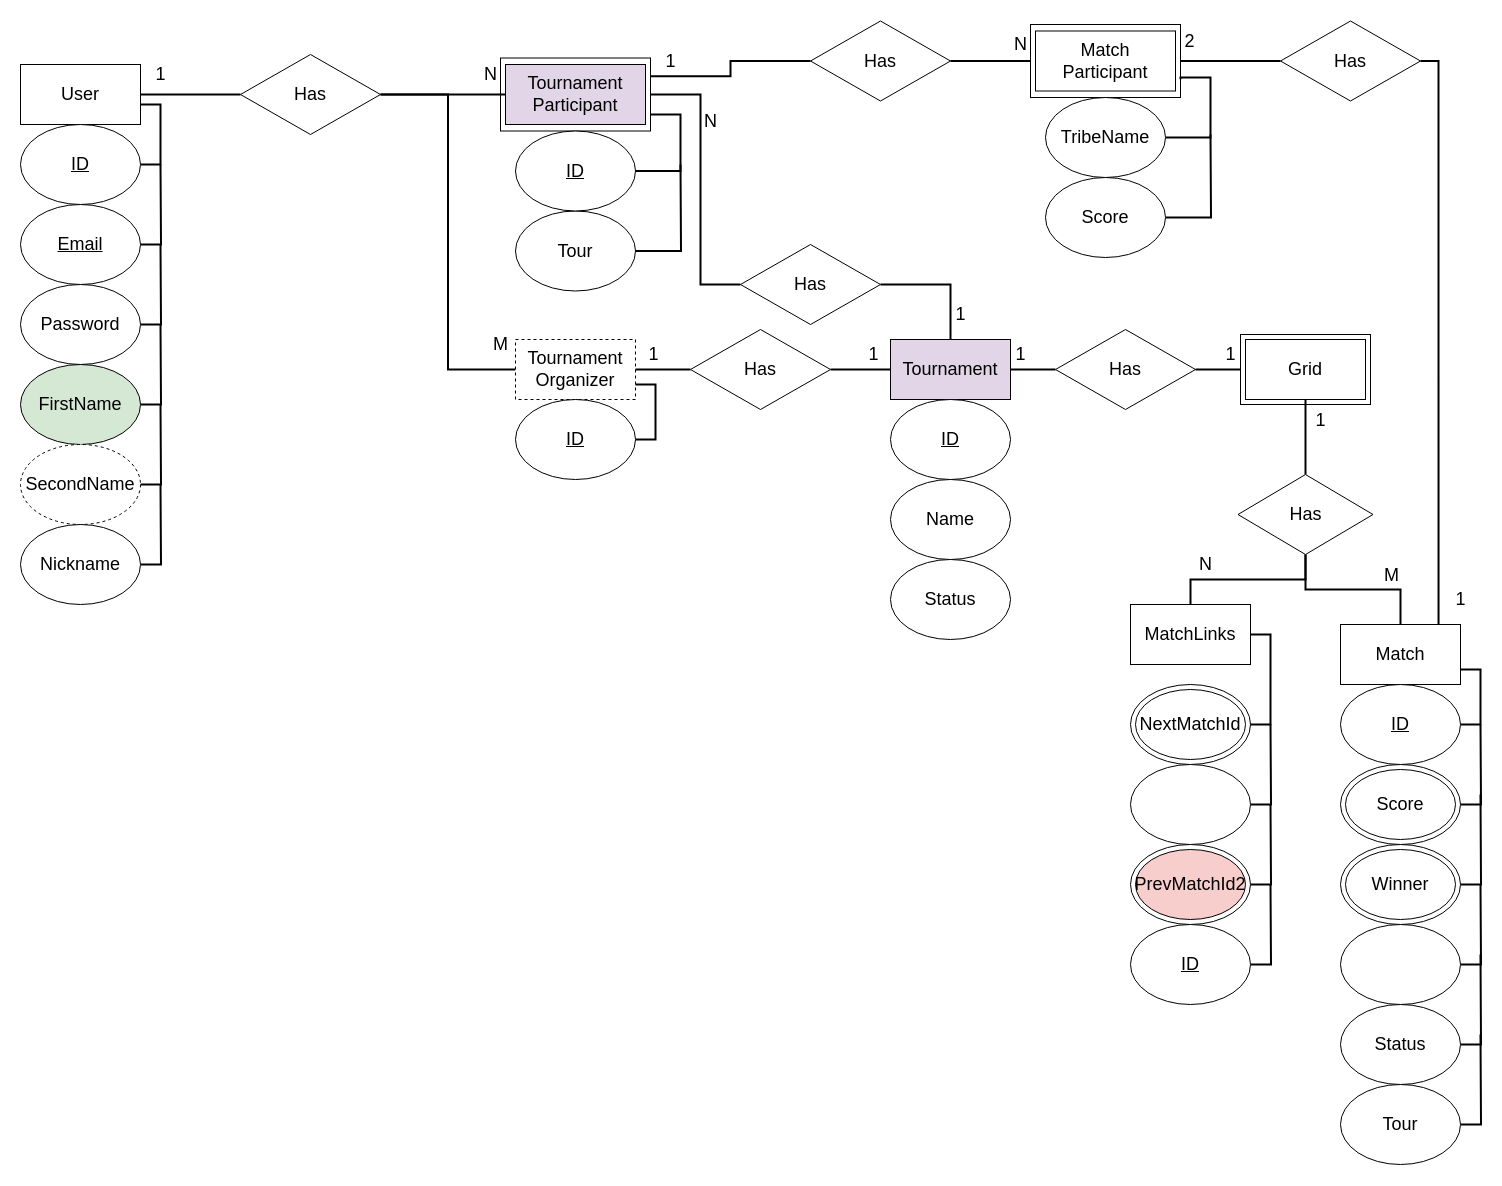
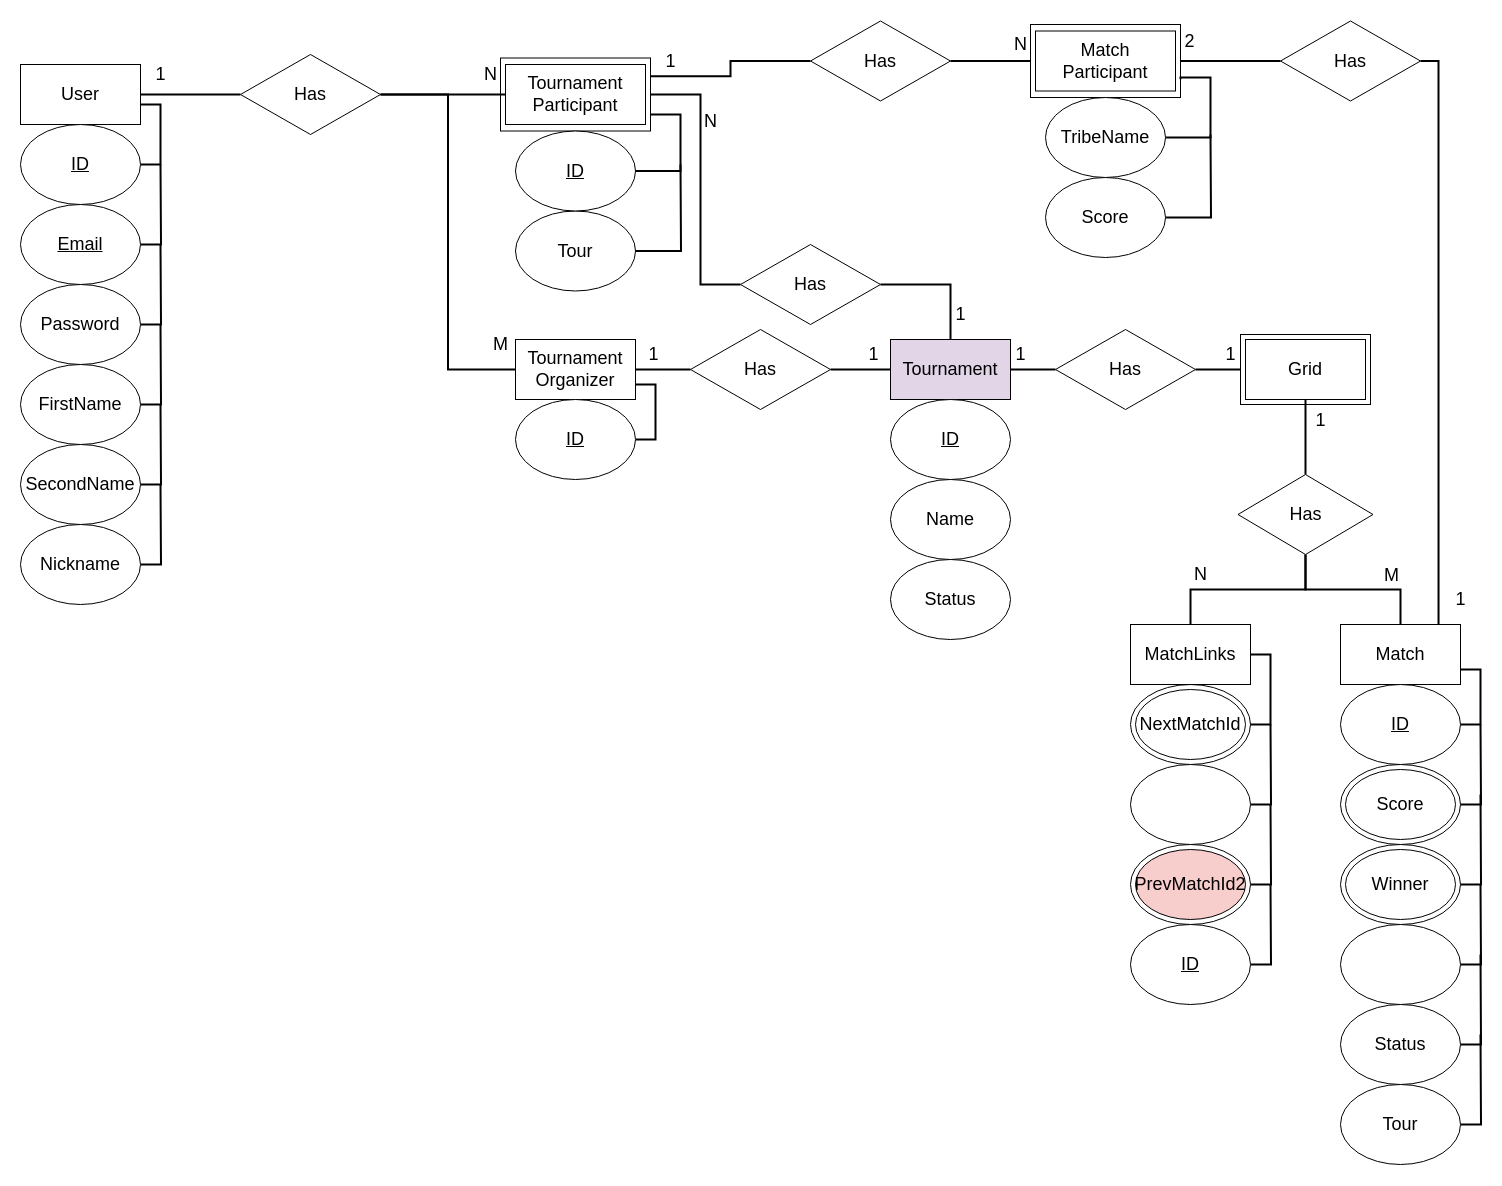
node "Tournament Participant": fillcolor #e1d5e7 -> #ffffff
node "Tournament Organizer": style dashed -> solid
node "FirstName": fillcolor #d5e8d4 -> #ffffff
node "SecondName": style dashed -> solid
node "MatchLinks": moved (1191, 635) -> (1191, 655)
